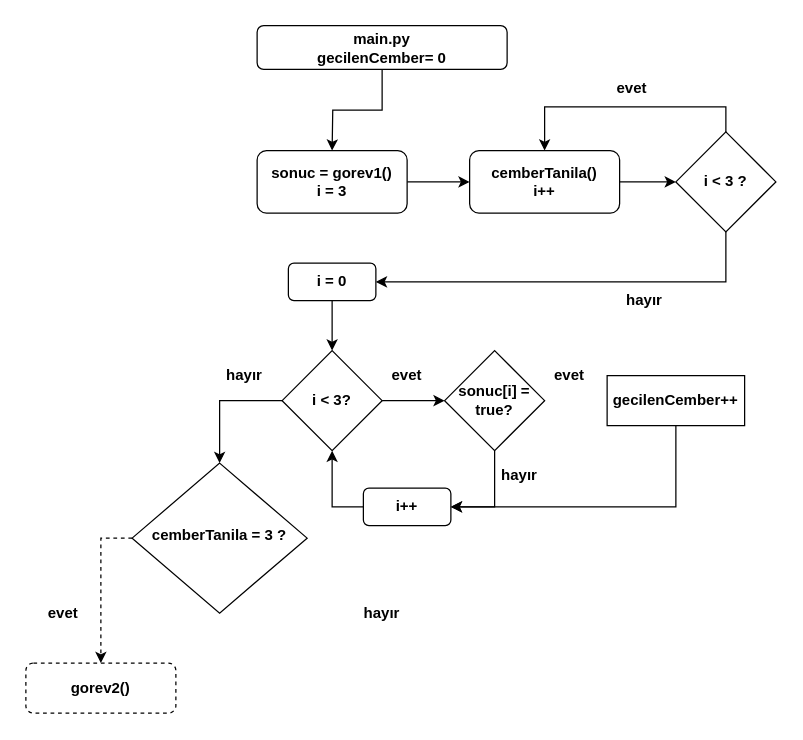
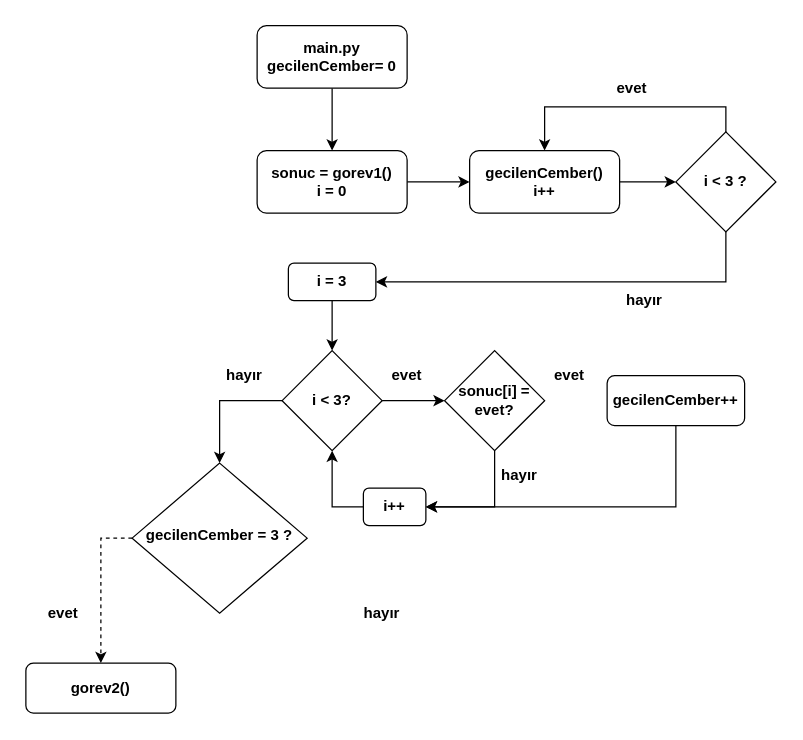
node "main.py gecilenCember= 0": size 250x44 -> 150x63
node "sonuc = gorev1() i = 3": label "sonuc = gorev1() i = 3" -> "sonuc = gorev1() i = 0"
node "cemberTanila() i++": label "cemberTanila() i++" -> "gecilenCember() i++"
node "i = 0": label "i = 0" -> "i = 3"
node "sonuc[i] = true?": label "sonuc[i] = true?" -> "sonuc[i] = evet?"
node "gecilenCember++": shape rectangle -> rounded rectangle
node "i++": size 88x38 -> 63x38
node "cemberTanila = 3 ?": label "cemberTanila = 3 ?" -> "gecilenCember = 3 ?"
node "gorev2()": style dashed -> solid
